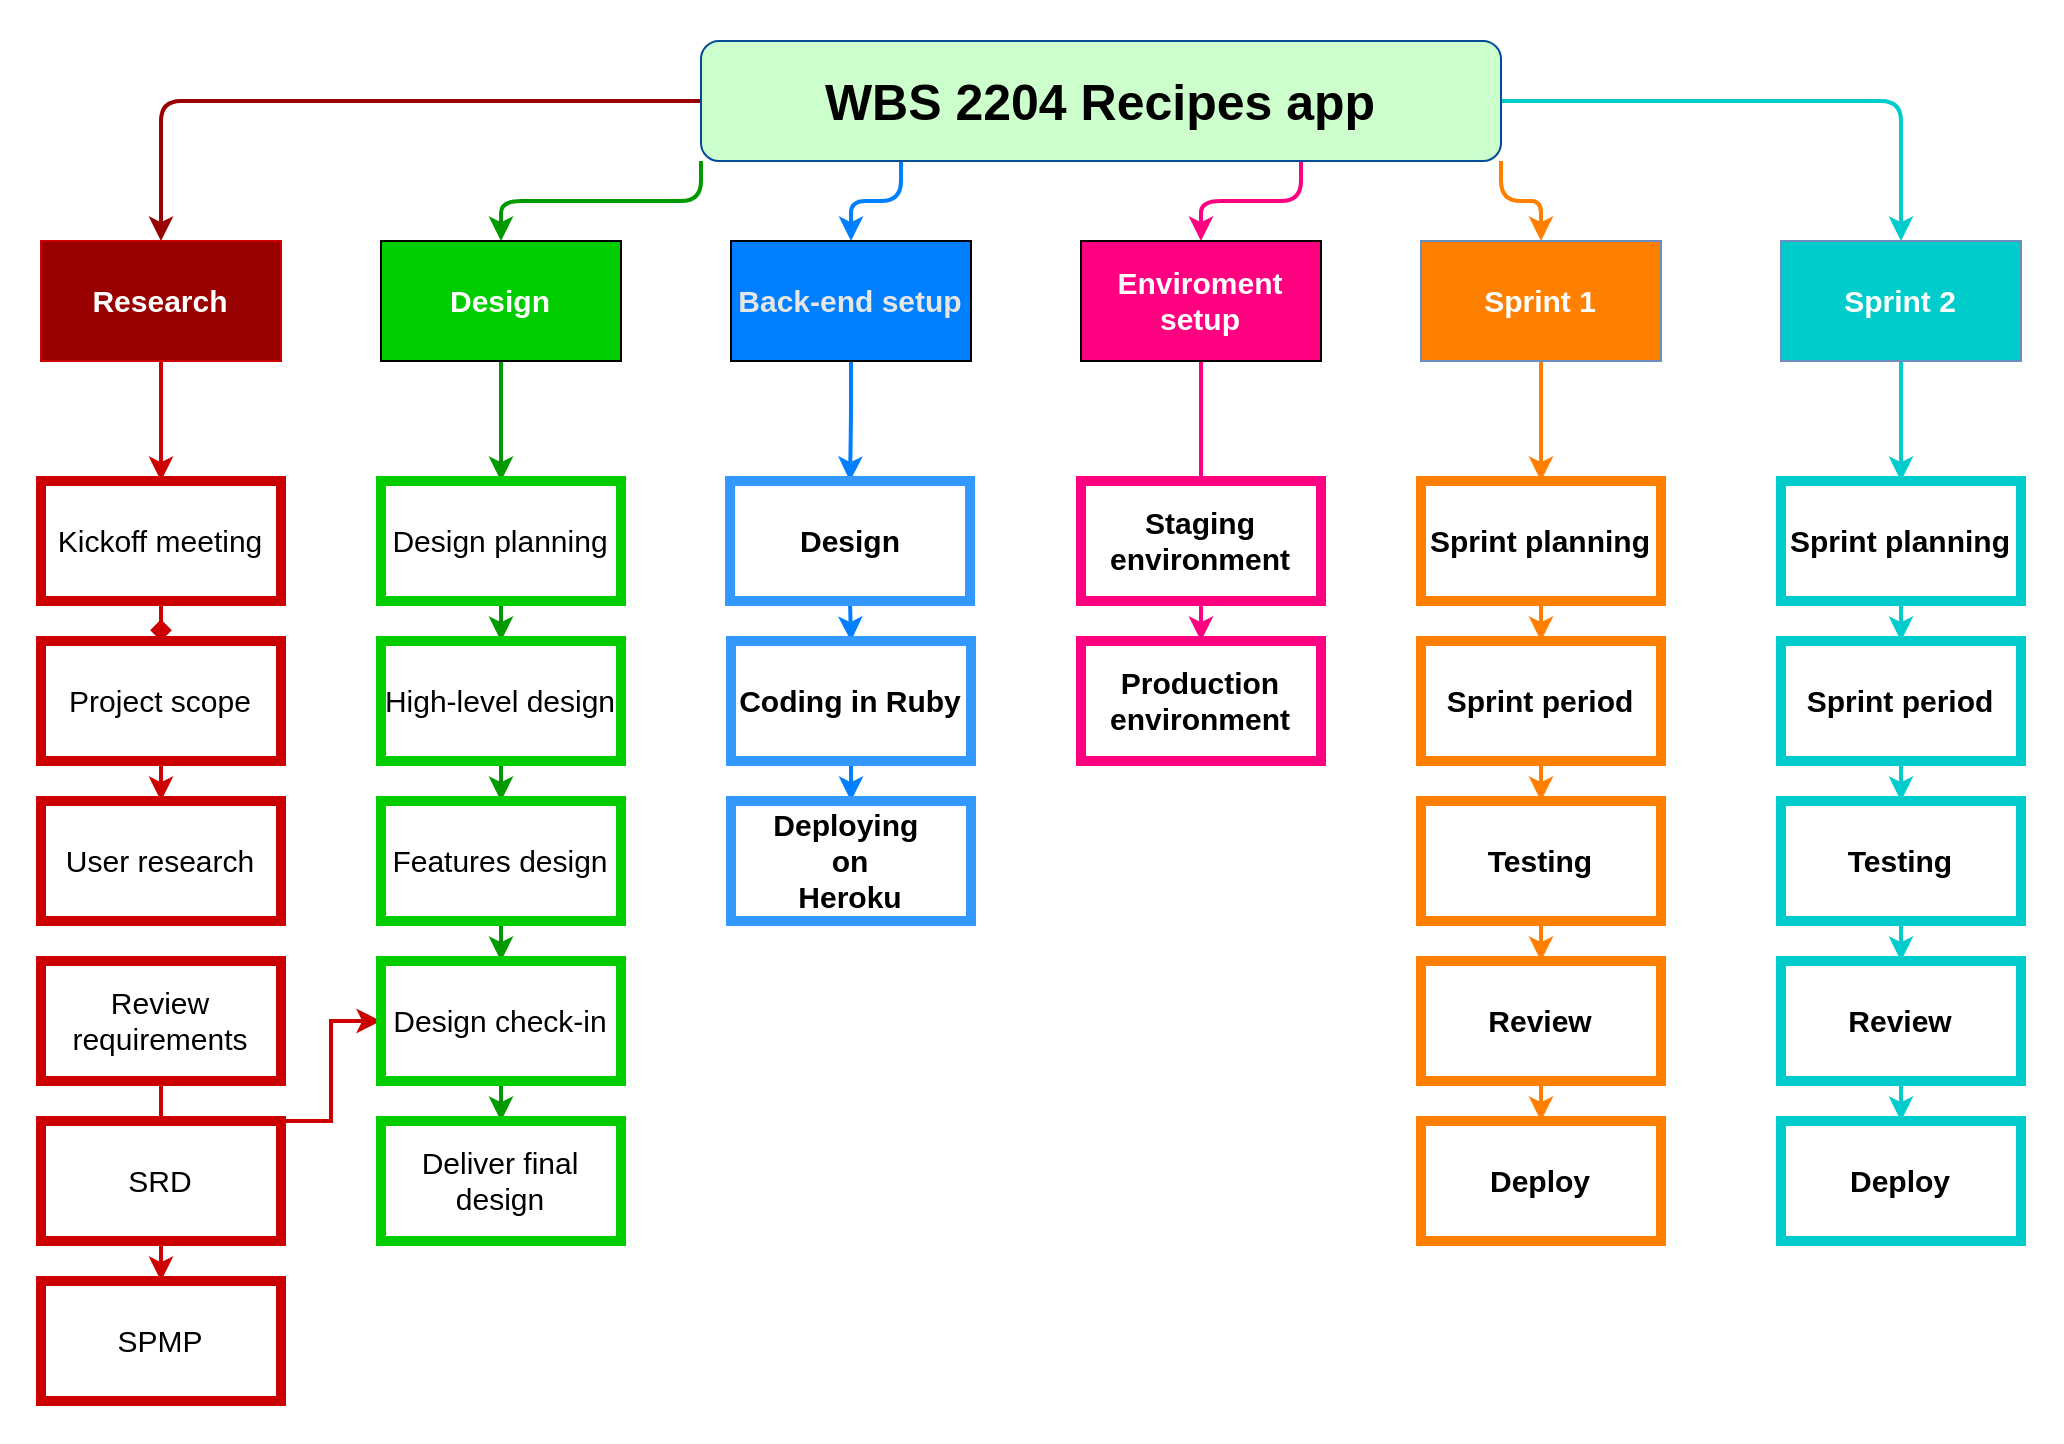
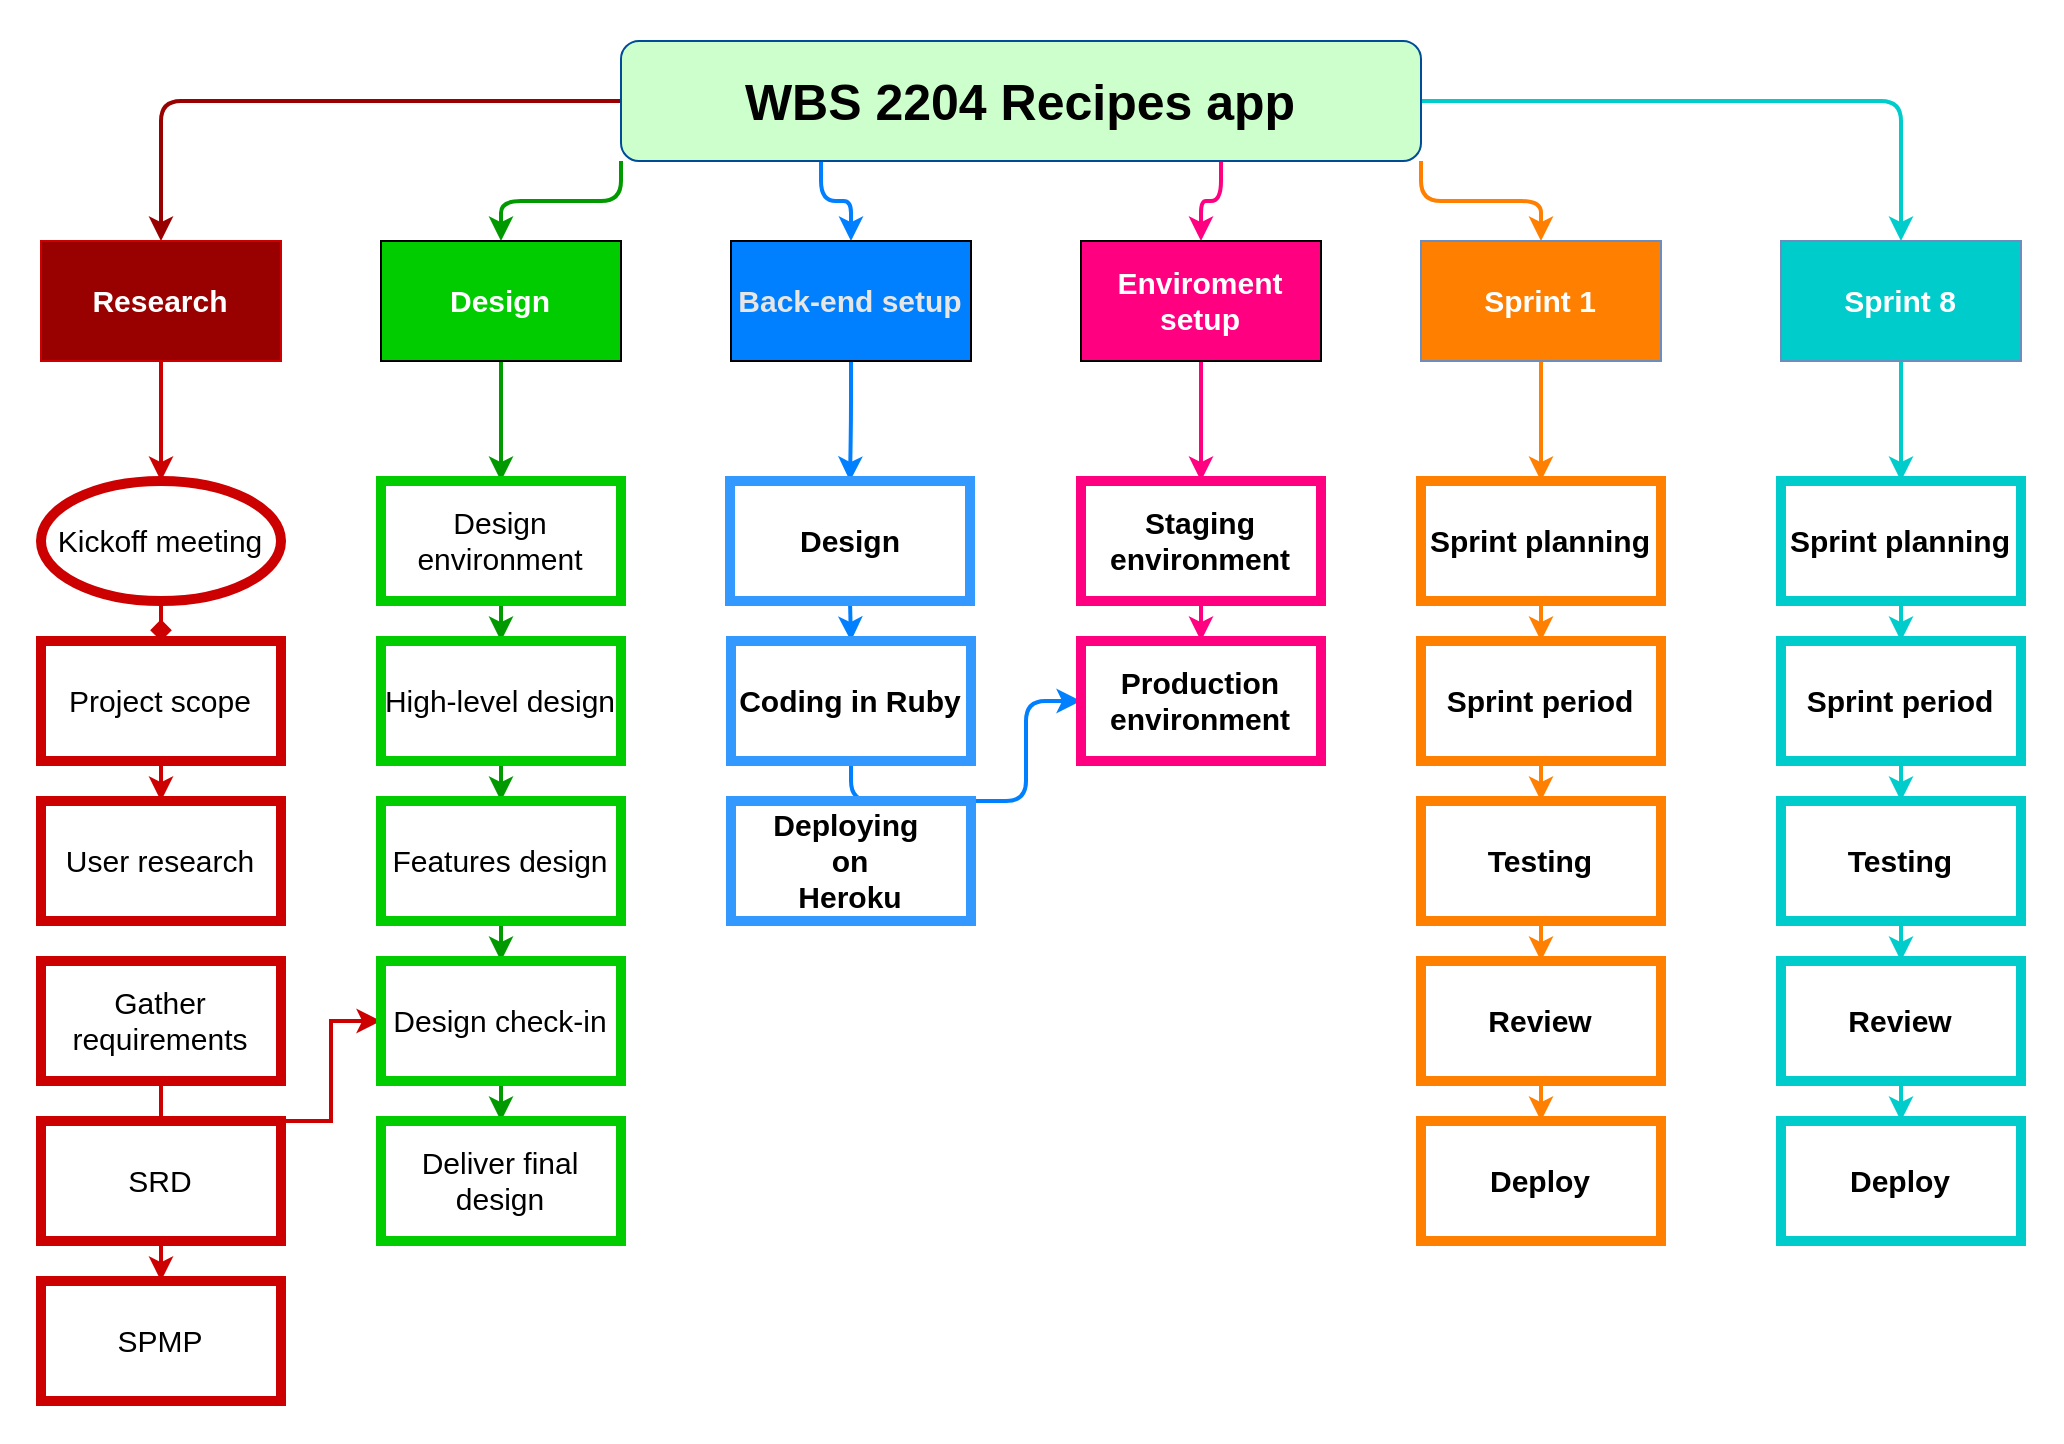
node "WBS 2204 Recipes app": moved (1101, 101) -> (1021, 101)
node "Sprint 2": label "Sprint 2" -> "Sprint 8"
edge "Enviroment setup" -- "Staging environment": arrowhead none -> classic
node "Kickoff meeting": shape rectangle -> ellipse
node "Design planning": label "Design planning" -> "Design environment"
edge "Coding in Ruby" -> "Deploying on Heroku": now "Coding in Ruby" -> "Production environment"
node "Review requirements": label "Review requirements" -> "Gather requirements"
